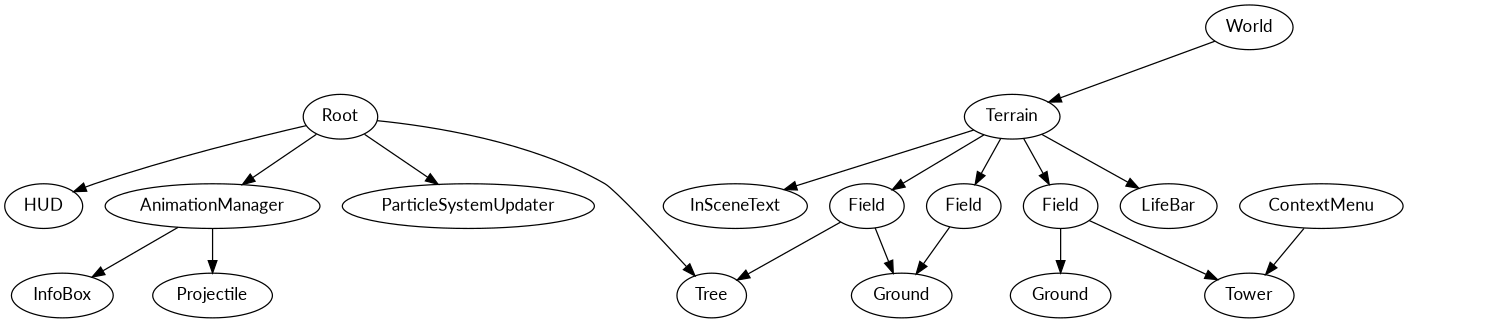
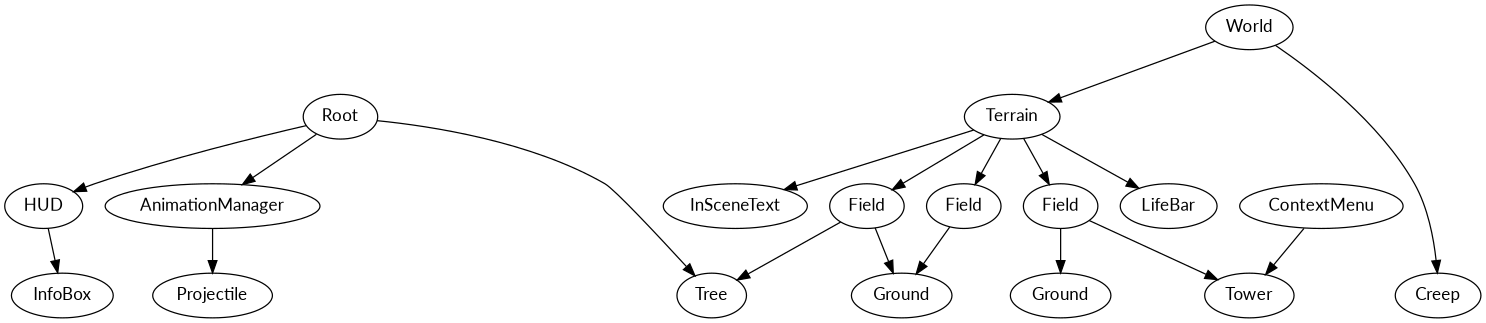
node "ParticleSystemUpdater": removed
edge "AnimationManager" -> "InfoBox": now "HUD" -> "InfoBox"
node "Creep": added
